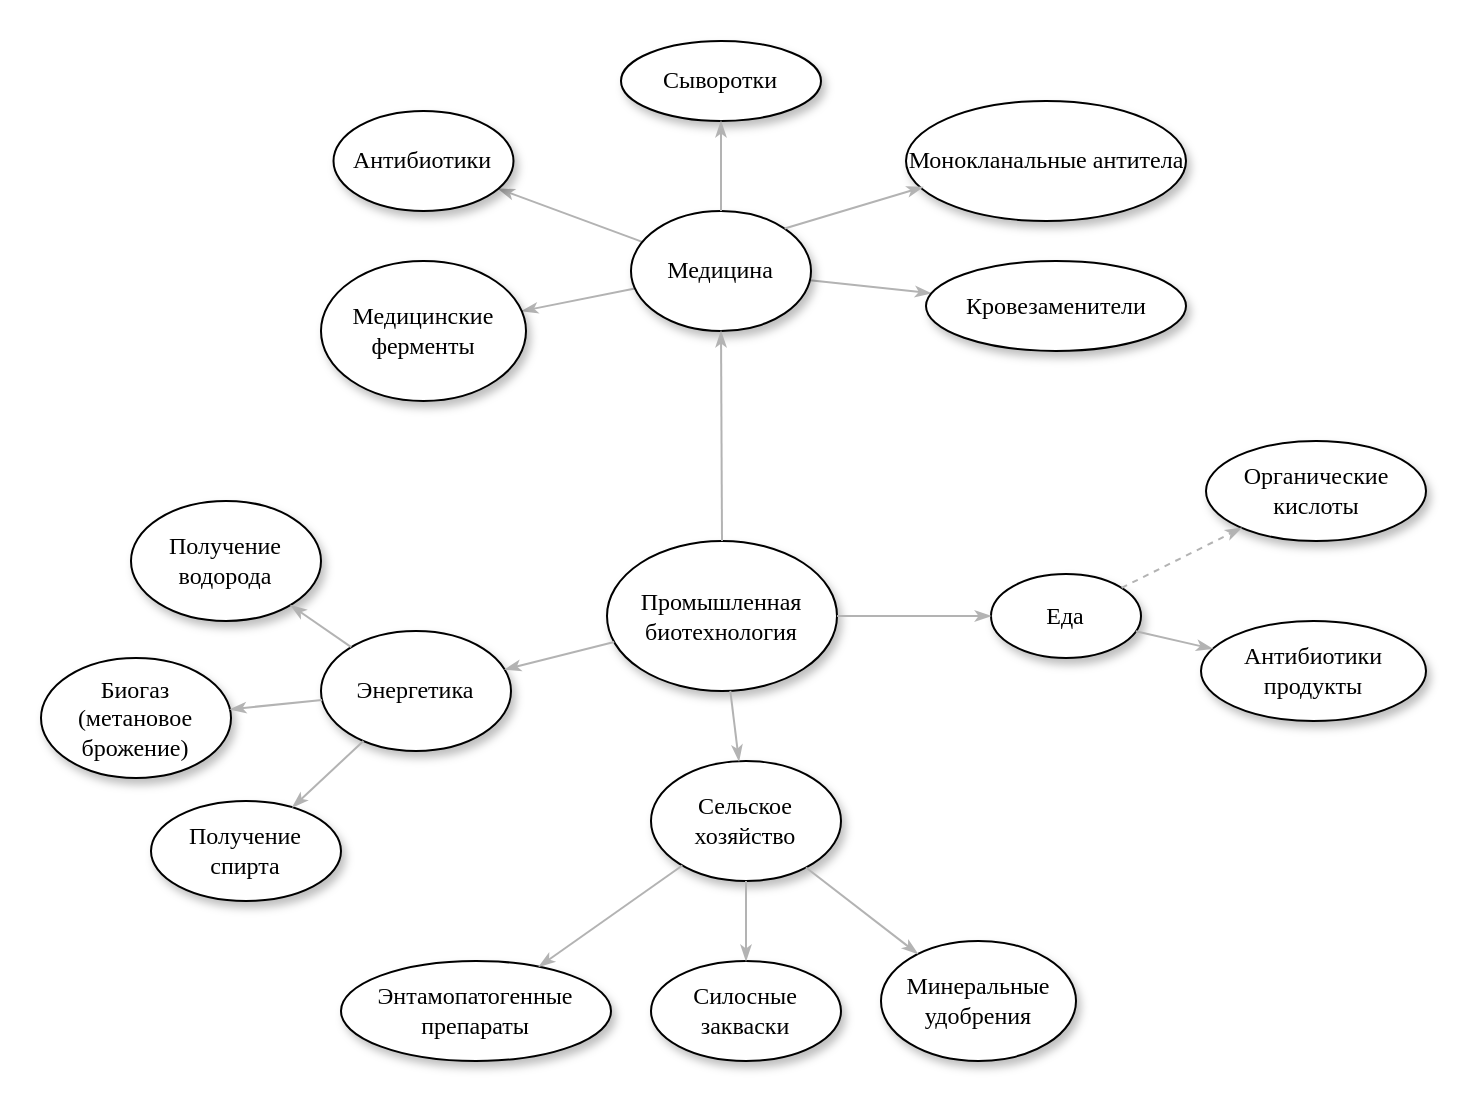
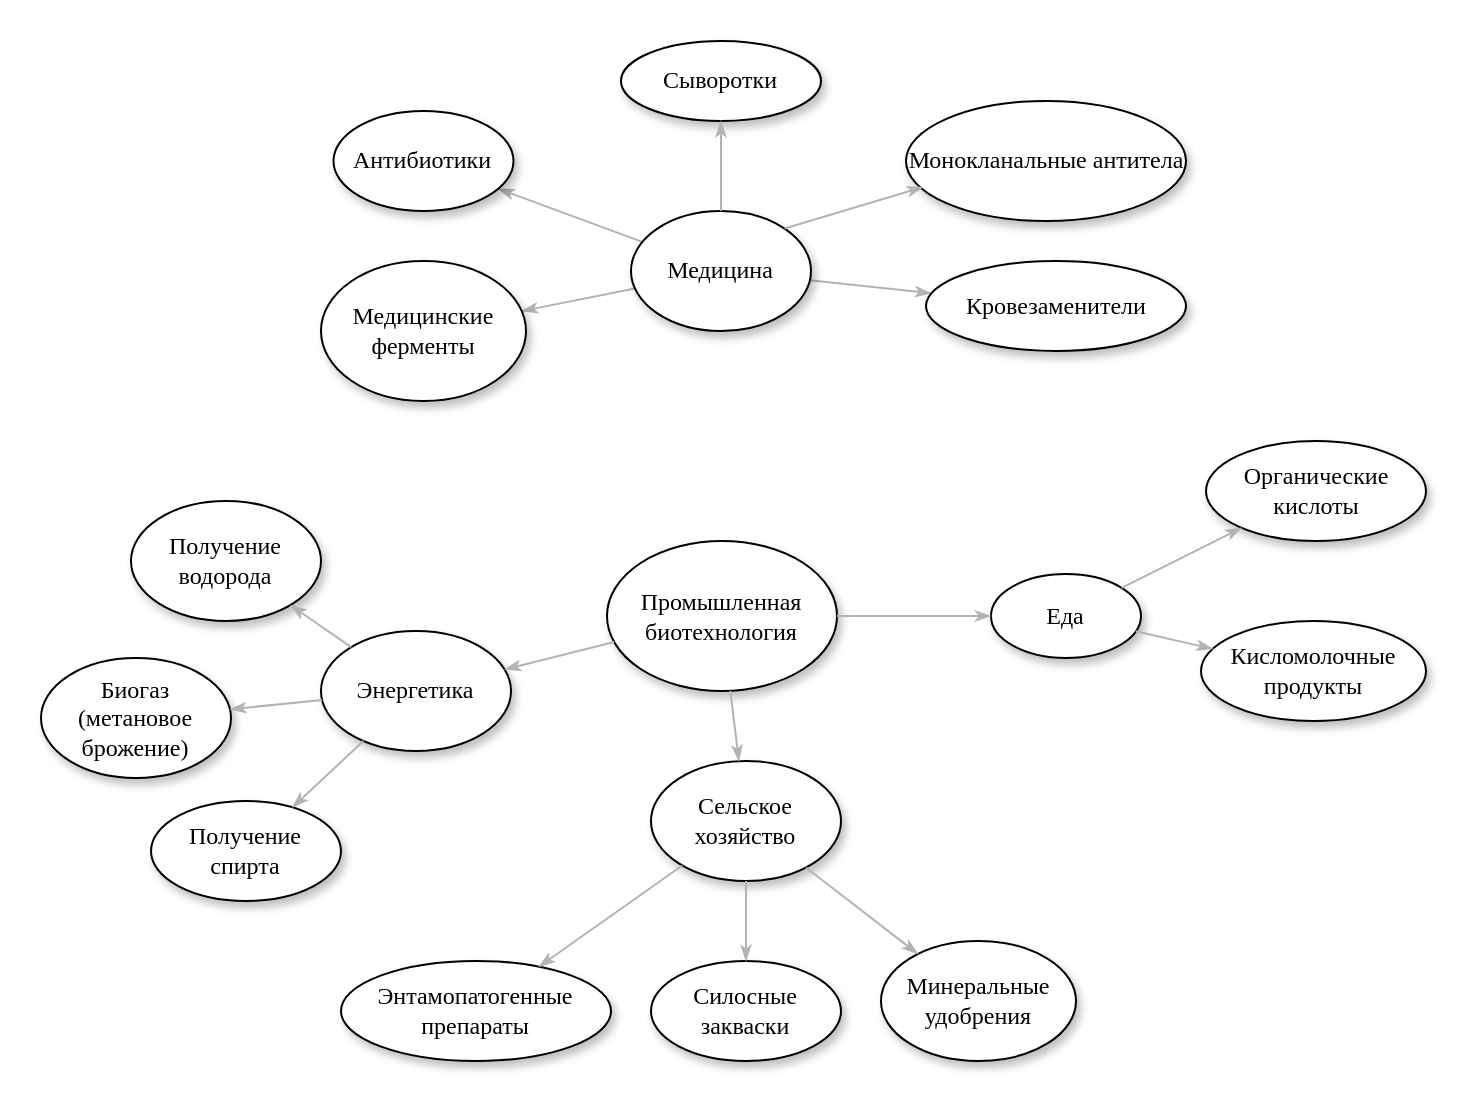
edge "Промышленная биотехнология" -> "Медицина": removed
edge "Еда" -> "Органические кислоты": style dashed -> solid
node "Антибиотики продукты": label "Антибиотики продукты" -> "Кисломолочные продукты"
